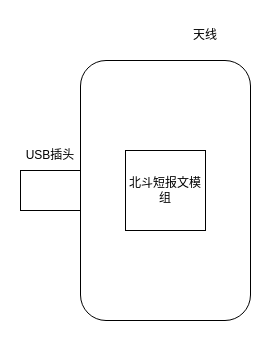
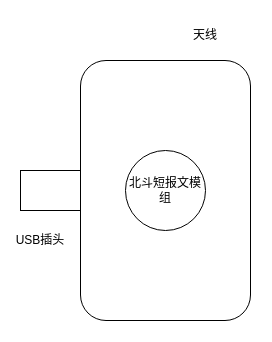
node "USB插头": moved (51, 156) -> (41, 241)
node "北斗短报文模组": shape rectangle -> ellipse
